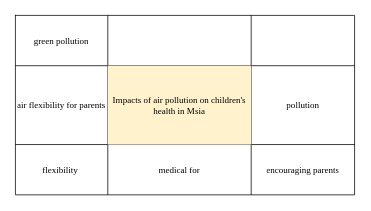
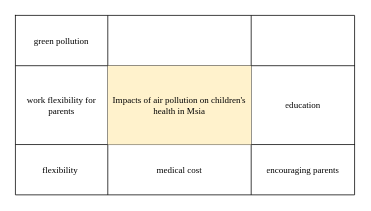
node "air flexibility for parents": label "air flexibility for parents" -> "work flexibility for parents"
node "pollution": label "pollution" -> "education"
node "medical for": label "medical for" -> "medical cost"
